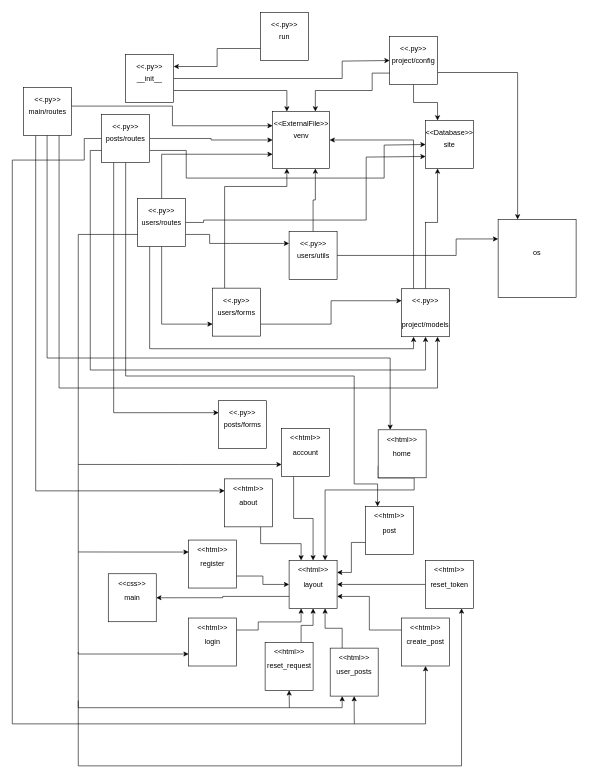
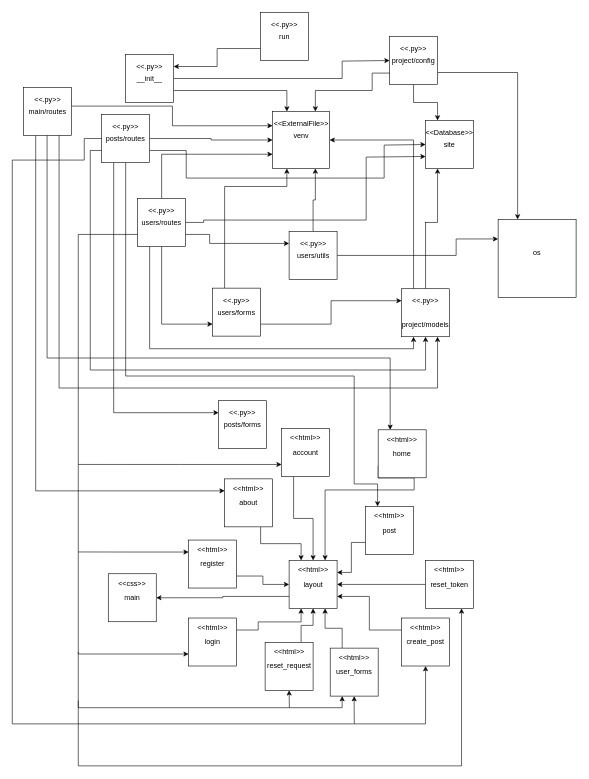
node "user_posts": label "user_posts" -> "user_forms"
